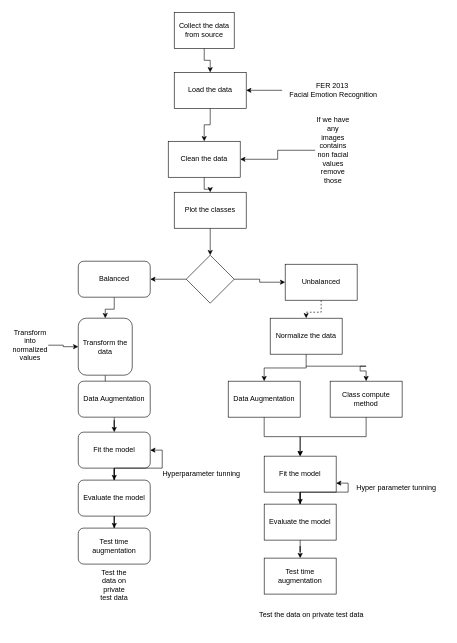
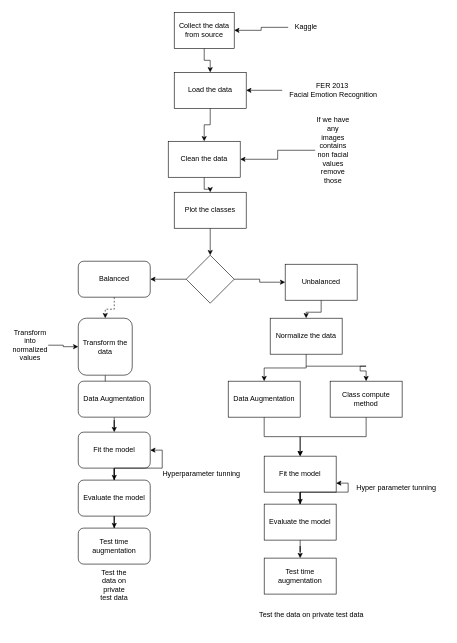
node "Kaggle": added
edge "Kaggle" -> "Collect the data from source": added
edge "Balanced" -> "Transform the data": style solid -> dashed
edge "Unbalanced" -> "Normalize the data": style dashed -> solid
